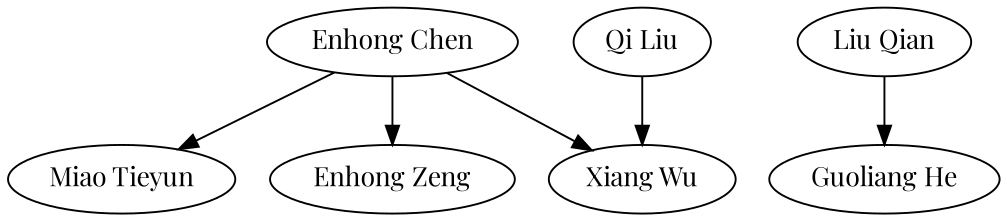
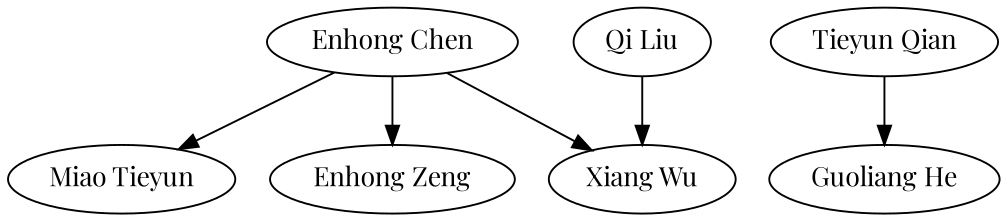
node "Liu Qian": label "Liu Qian" -> "Tieyun Qian"
